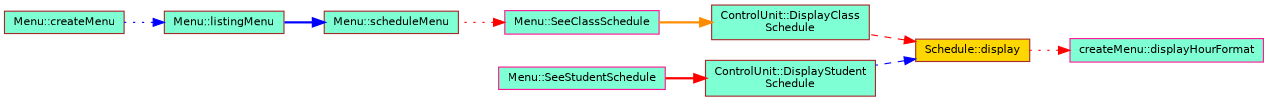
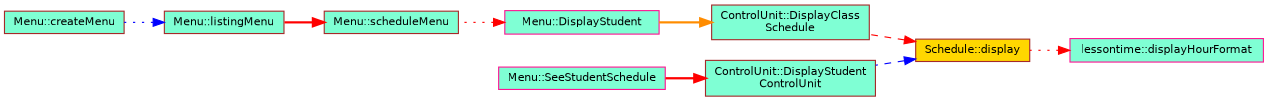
edge "Menu::listingMenu" -> "Menu::scheduleMenu": color blue -> red
node "Menu::SeeClassSchedule": label "Menu::SeeClassSchedule" -> "Menu::DisplayStudent"
node "createMenu::displayHourFormat": label "createMenu::displayHourFormat" -> "lessontime::displayHourFormat"
node "ControlUnit::DisplayStudent Schedule": label "ControlUnit::DisplayStudent Schedule" -> "ControlUnit::DisplayStudent ControlUnit"
